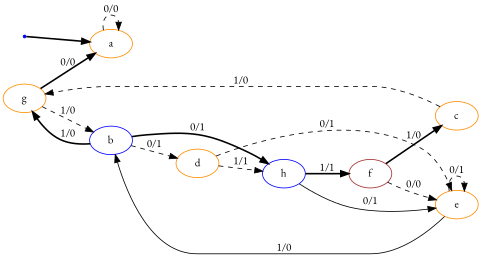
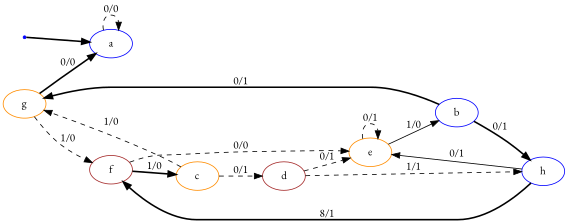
node "a": color darkorange -> blue
edge "g" -> "b": now "g" -> "f"
edge "b" -> "g": label "1/0" -> "0/1"
edge "b" -> "d": now "c" -> "d"
node "d": color darkorange -> brown
edge "h" -> "f": label "1/1" -> "8/1"
